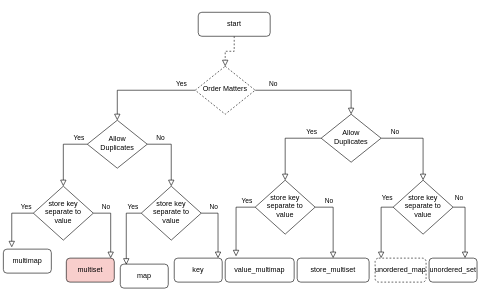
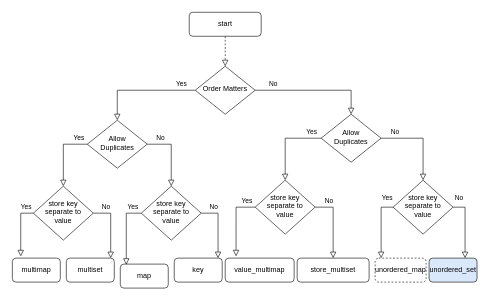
node "start": moved (234, 24) -> (225, 24)
node "Order Matters": style dashed -> solid
node "multimap": moved (27, 261) -> (36, 270)
node "multiset": fillcolor #f8cecc -> #ffffff
node "unordered_set": fillcolor #ffffff -> #dae8fc
